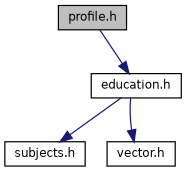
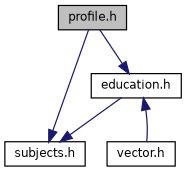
edge "profile.h" -> "subjects.h": added
edge "education.h" -> "vector.h": reversed
